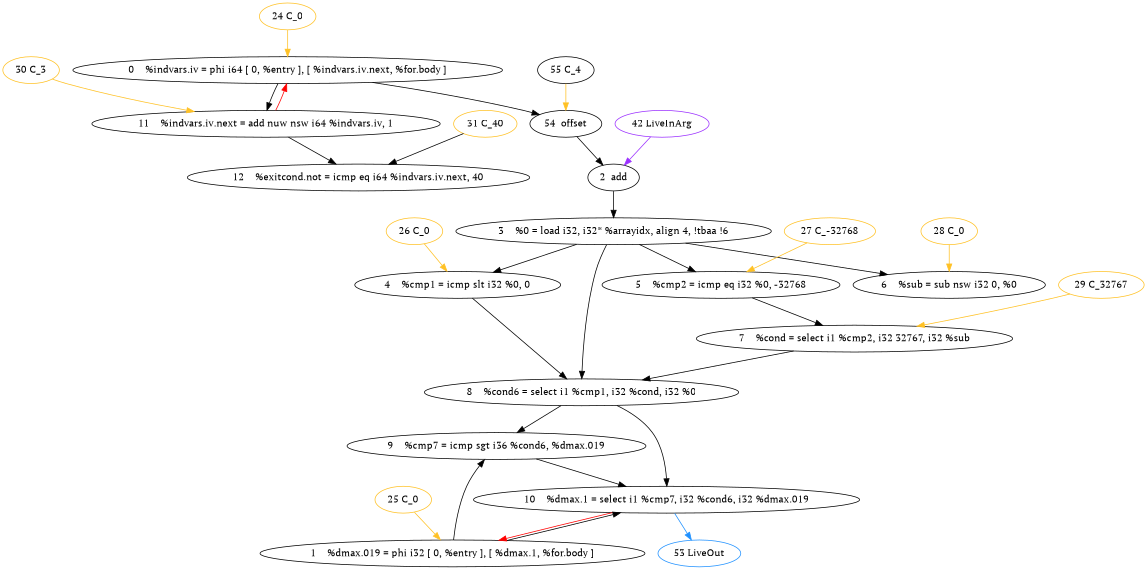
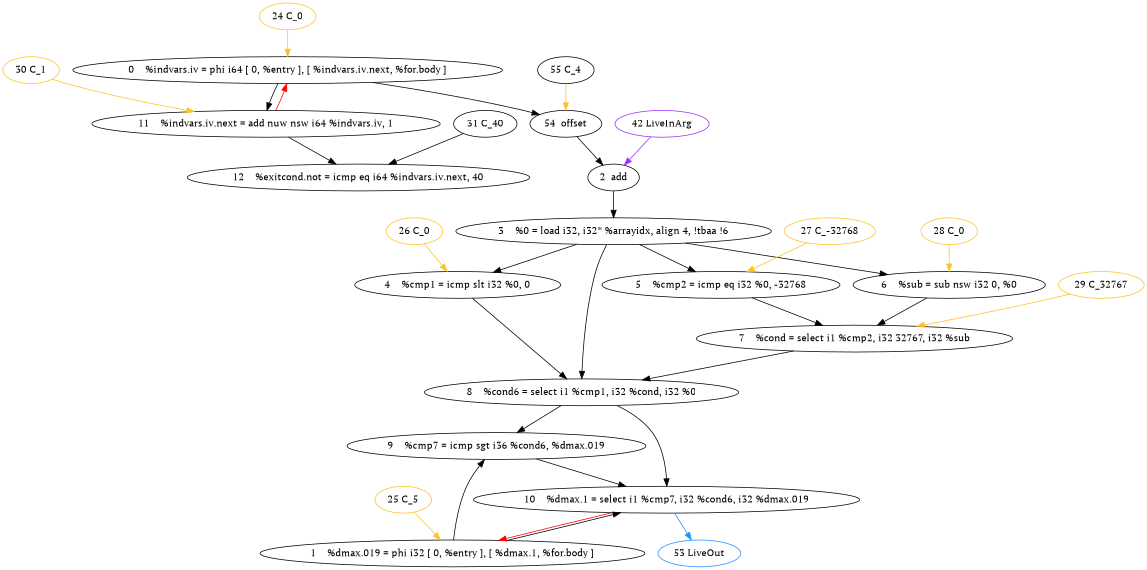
node "30 C_3": label "30 C_3" -> "30 C_1"
node "31 C_40": color goldenrod1 -> black
edge "6    %sub = sub nsw i32 0, %0" -> "7    %cond = select i1 %cmp2, i32 32767, i32 %sub": added
node "25 C_0": label "25 C_0" -> "25 C_5"
